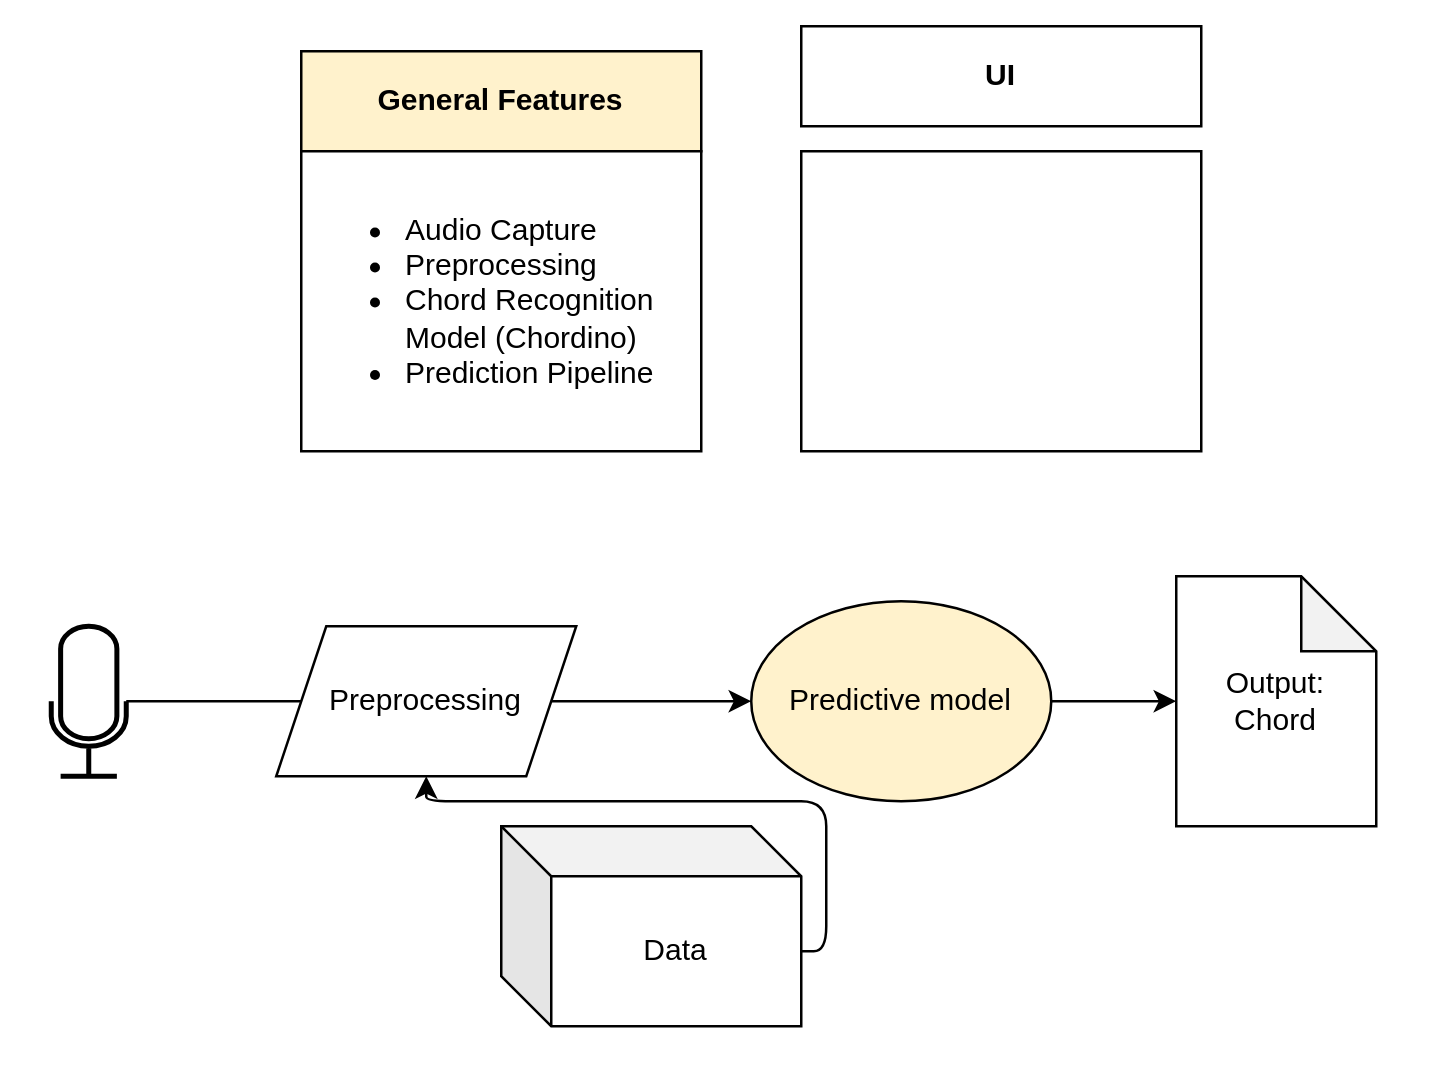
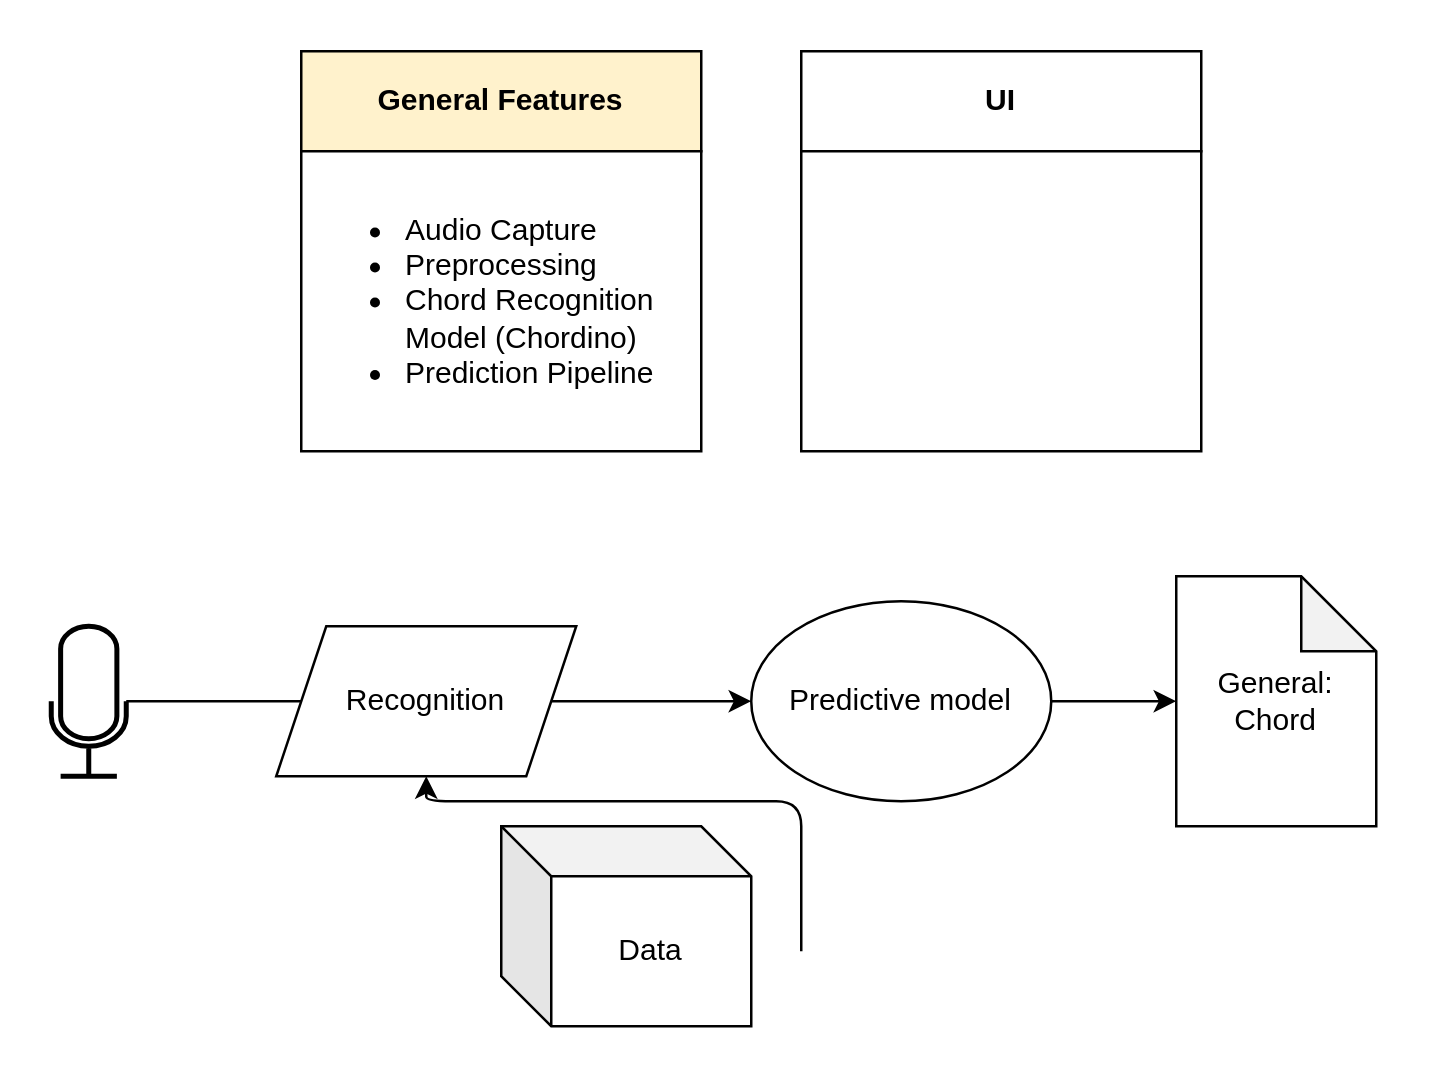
node "UI": moved (1001, 76) -> (1001, 101)
node "Preprocessing": label "Preprocessing" -> "Recognition"
node "Predictive model": fillcolor #fff2cc -> #ffffff
node "Output: Chord": label "Output: Chord" -> "General: Chord"
node "Data": size 300x200 -> 250x200
